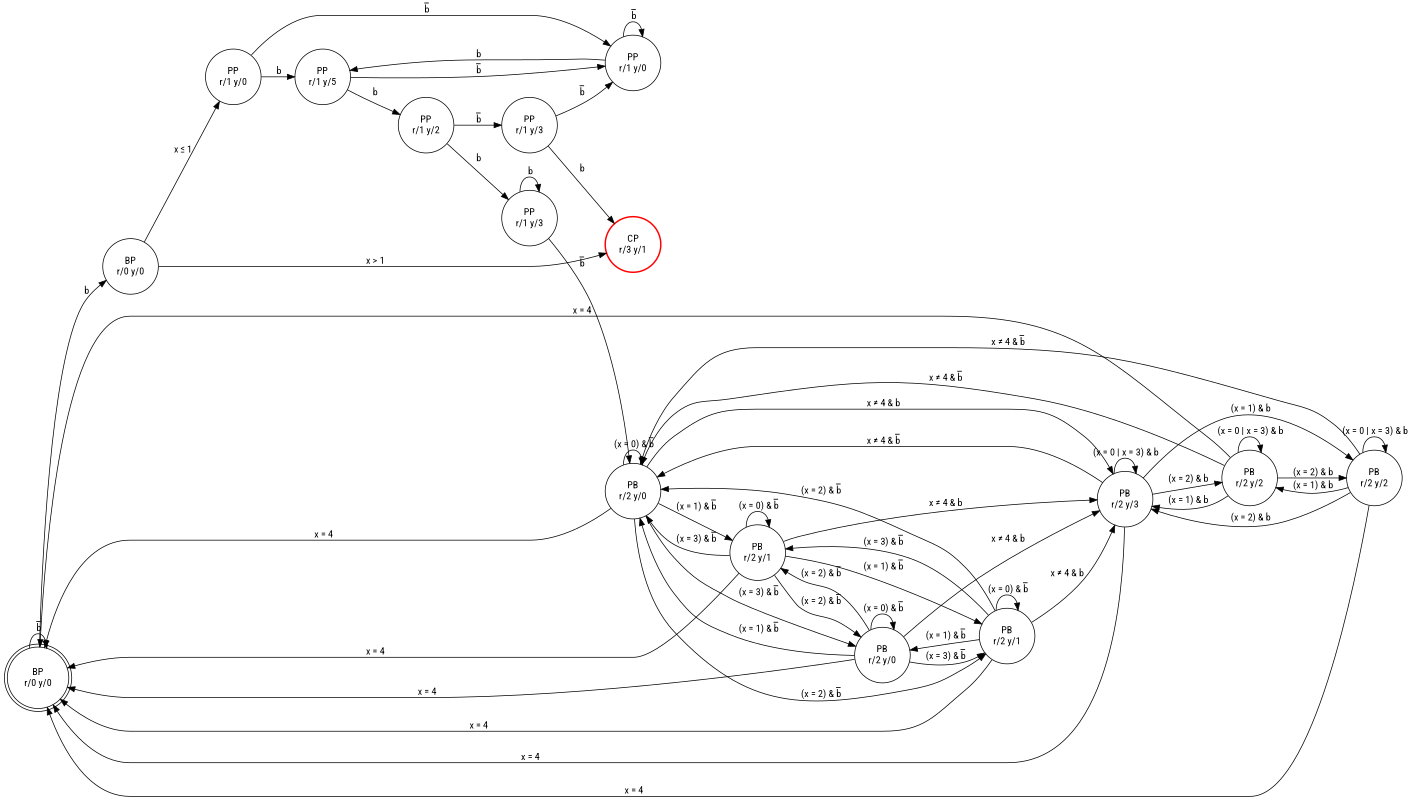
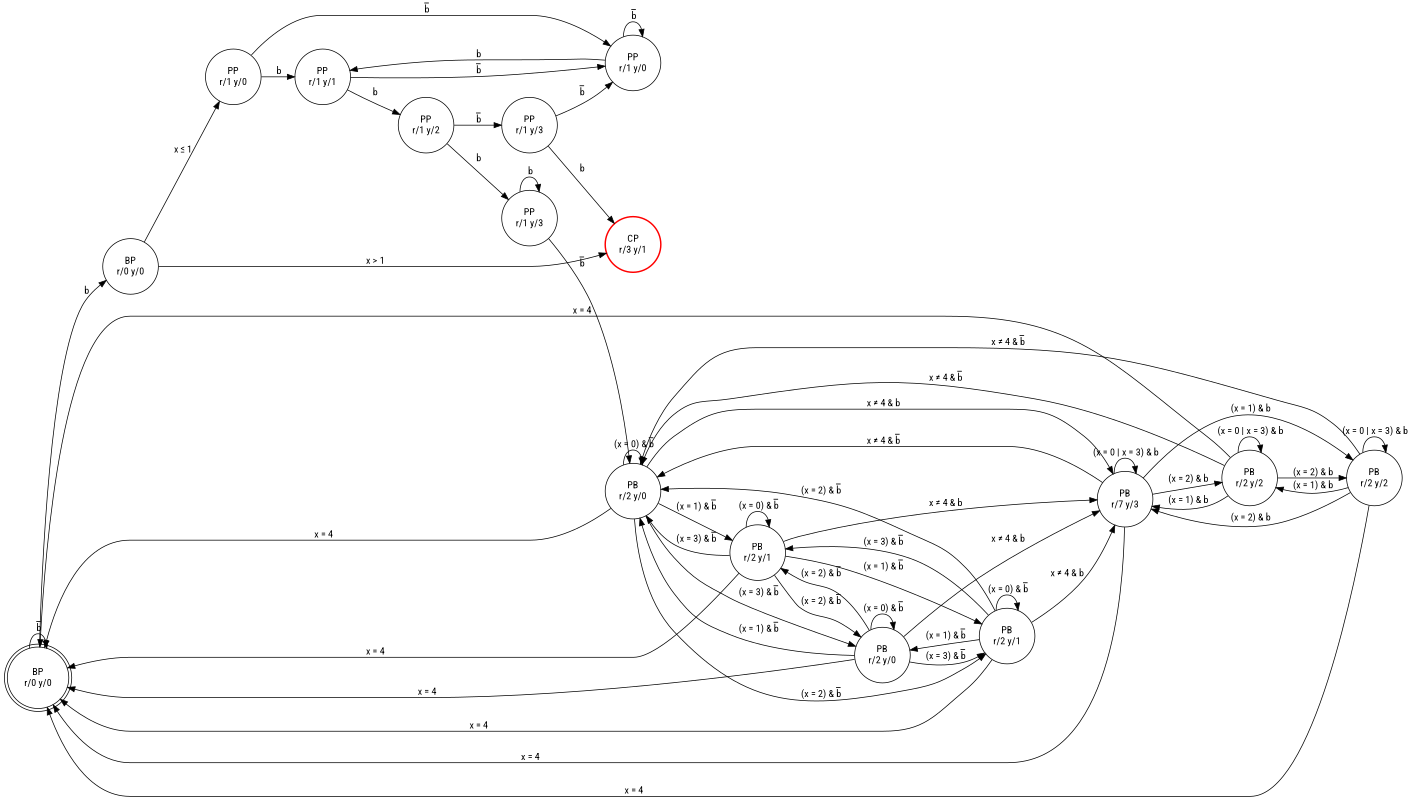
node "РР r/1 y/5": label "РР r/1 y/5" -> "РР r/1 y/1"
node "РВ r/2 y/3": label "РВ r/2 y/3" -> "РВ r/7 y/3"
